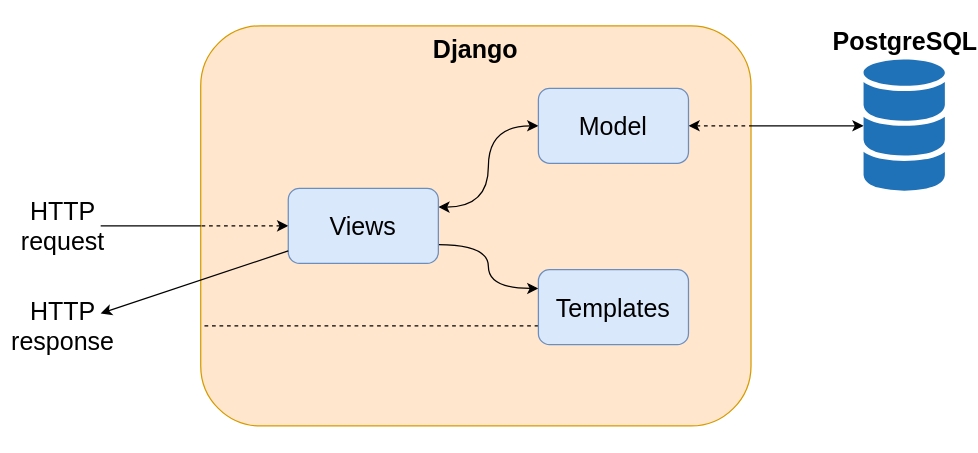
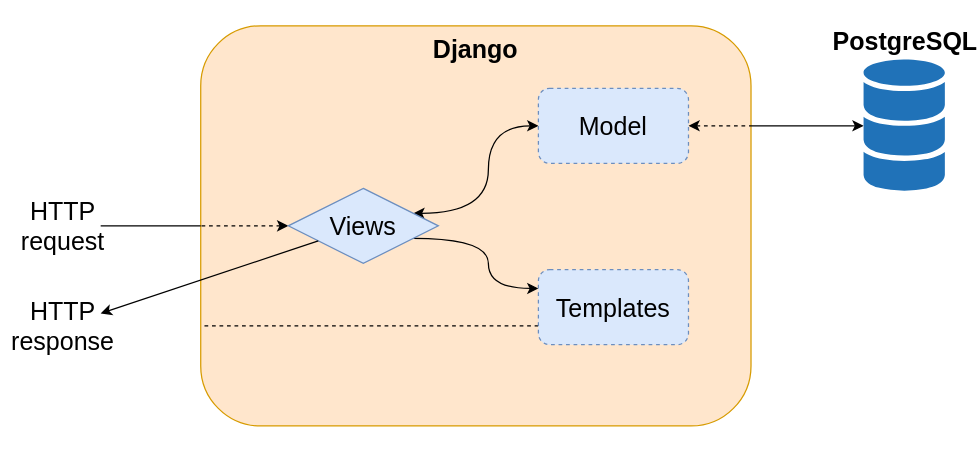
node "Model": style solid -> dashed
node "Views": shape rounded rectangle -> diamond
node "Templates": style solid -> dashed
